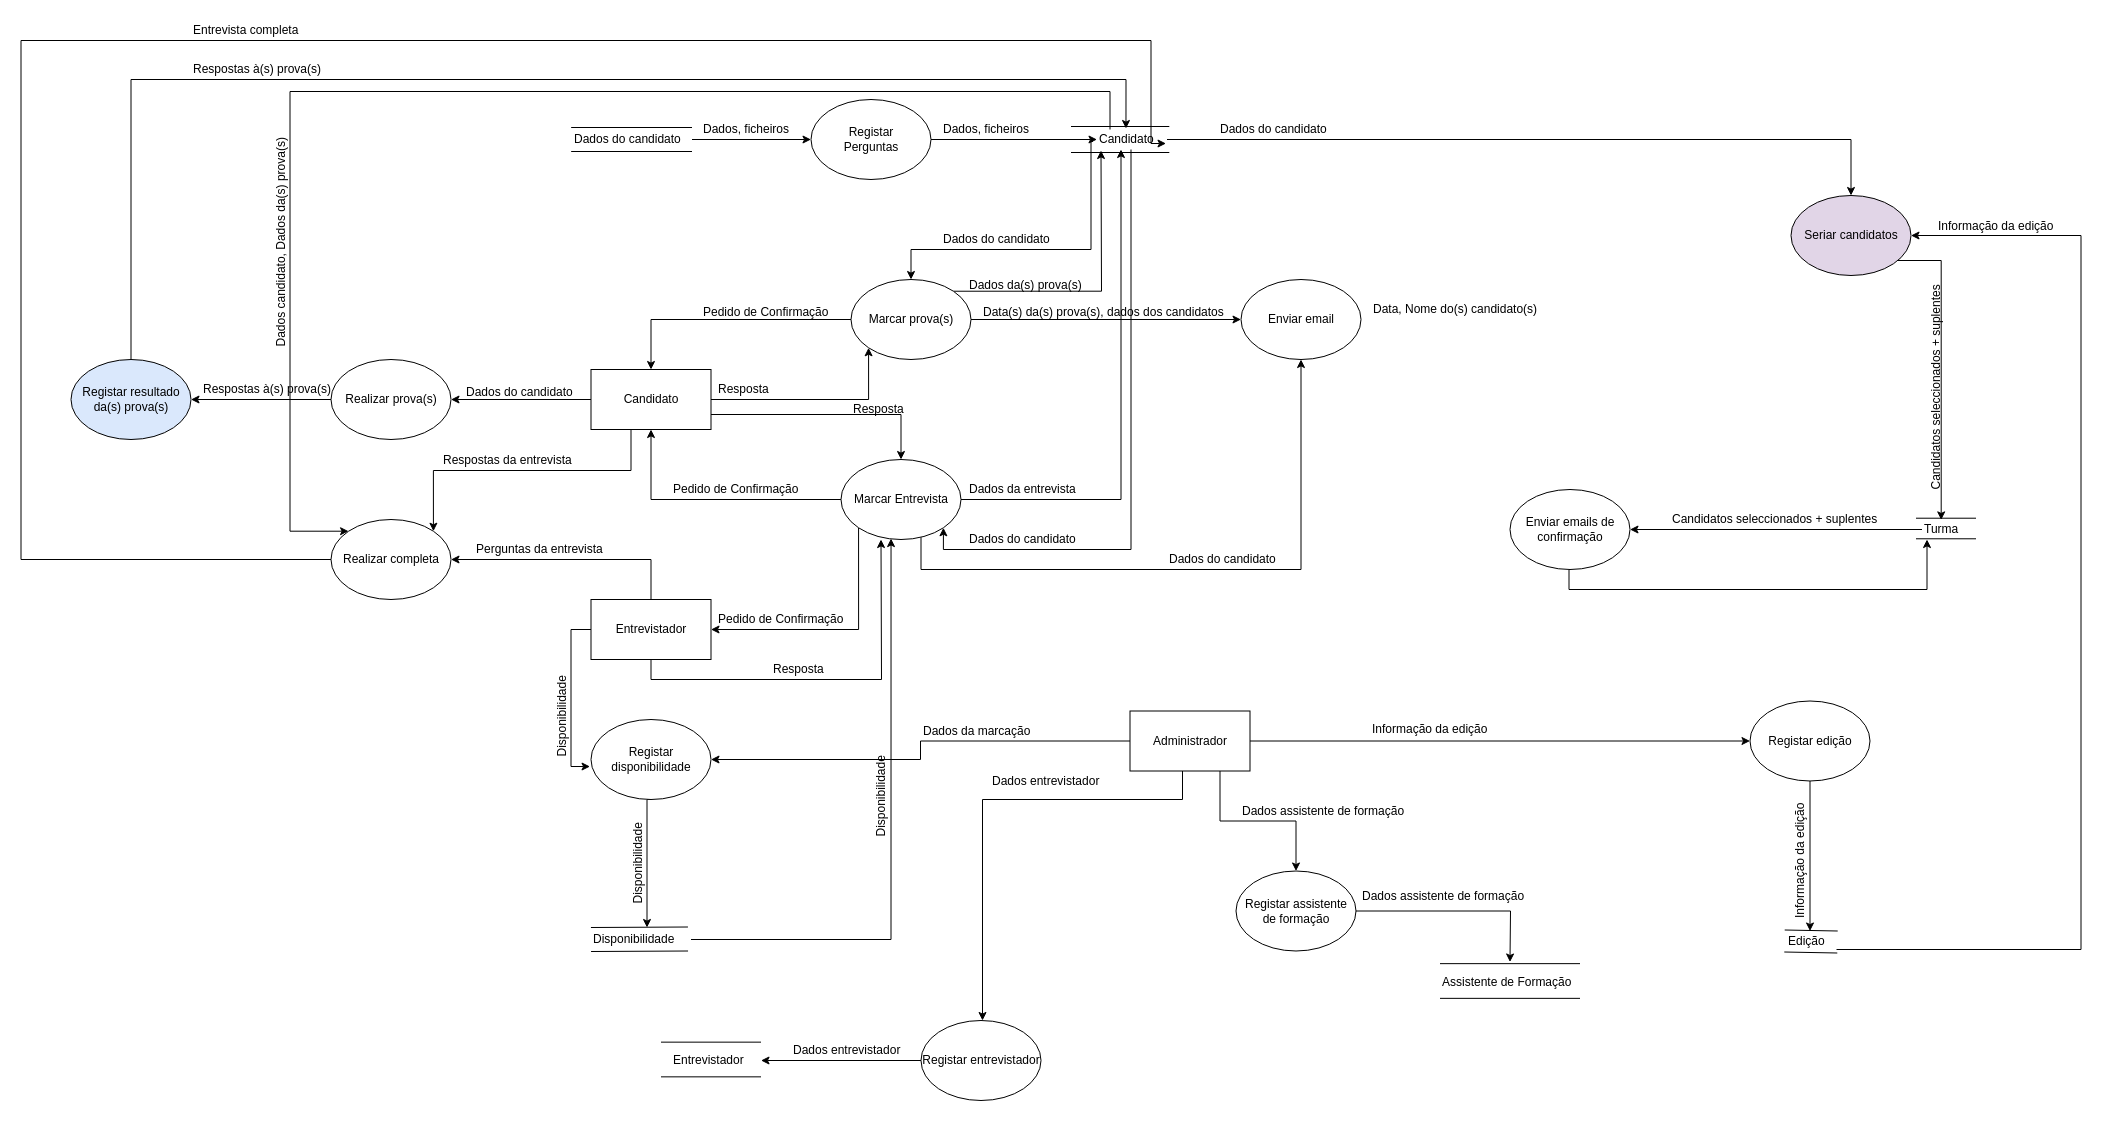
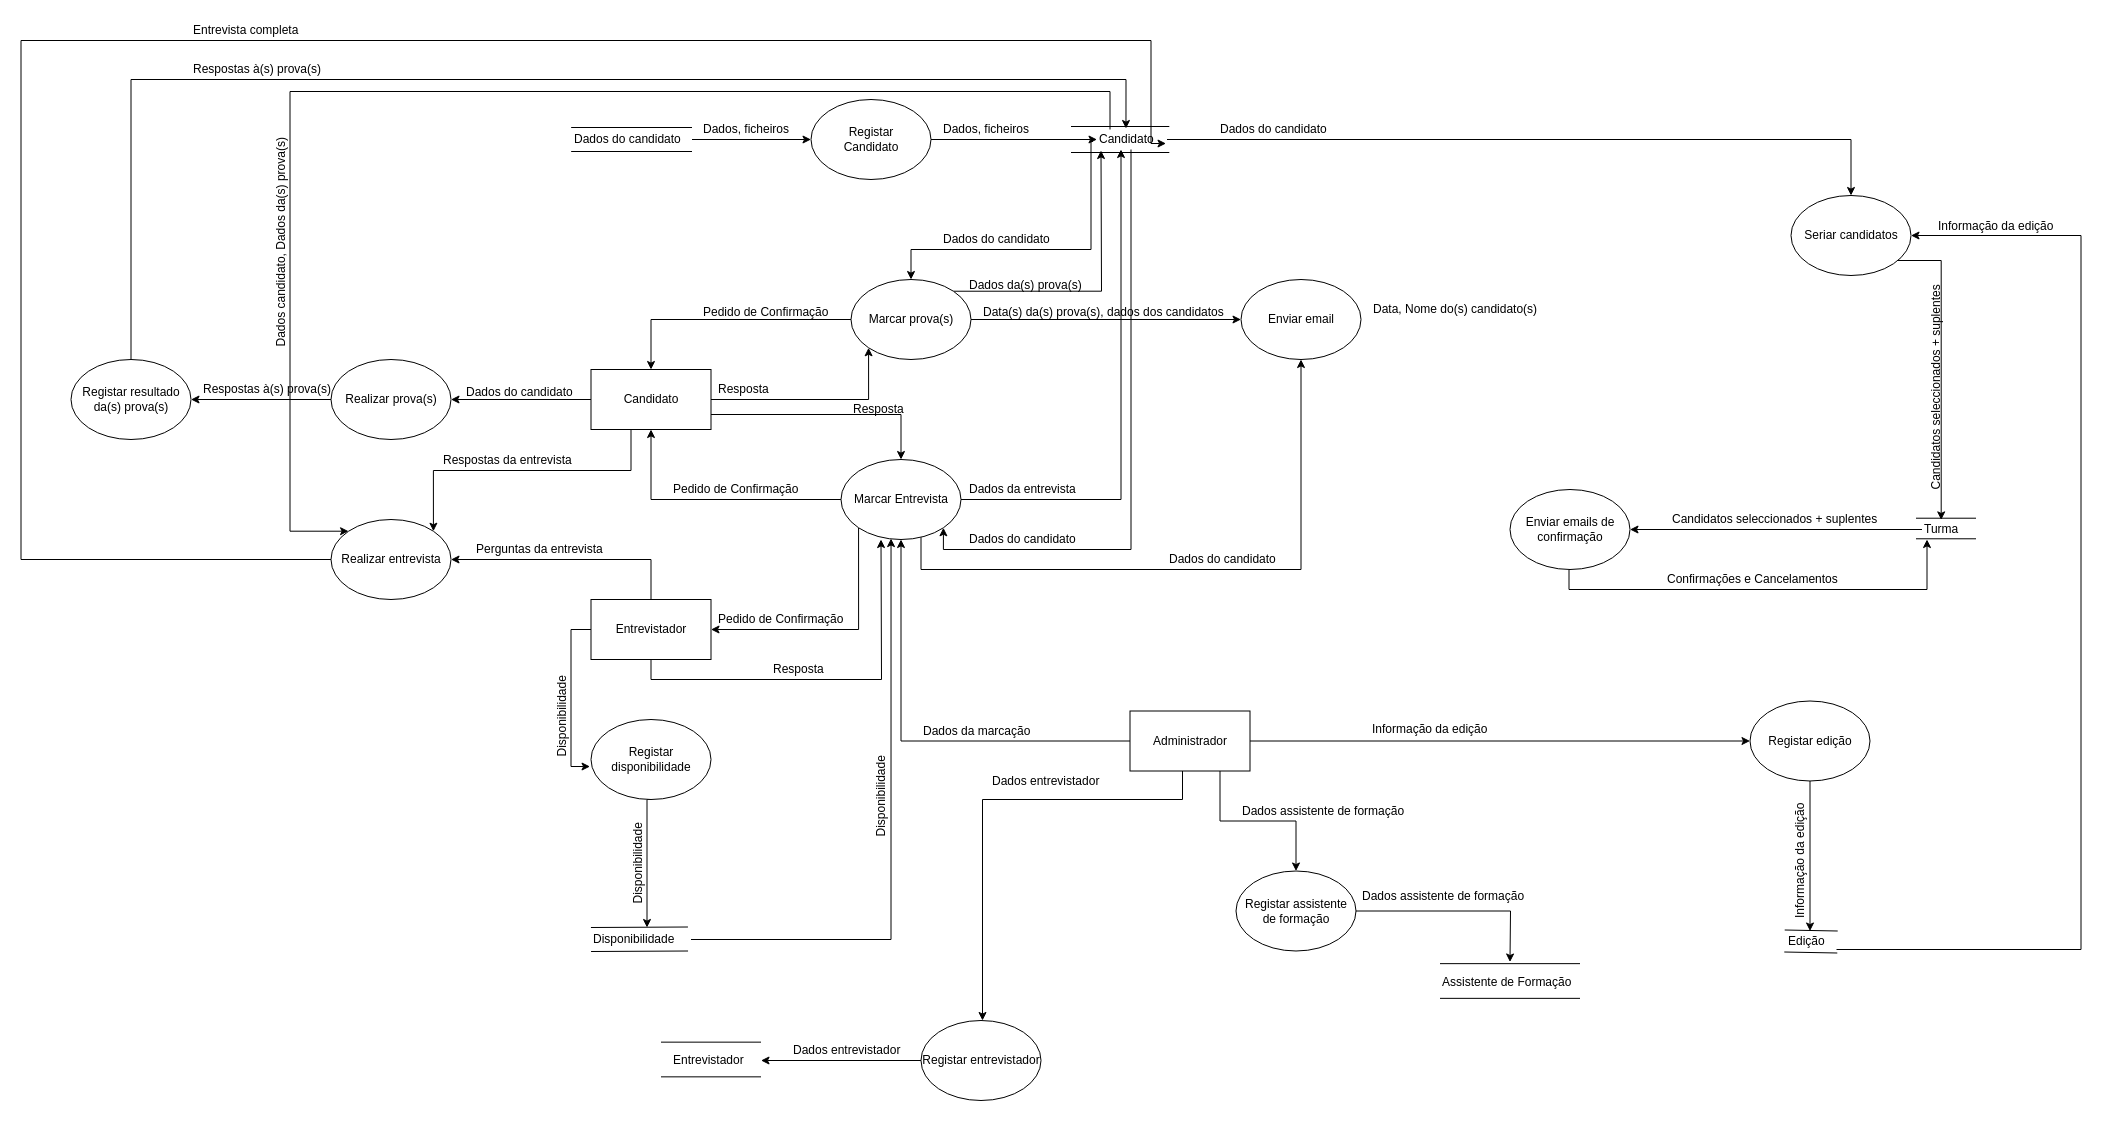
node "Registar Perguntas": label "Registar Perguntas" -> "Registar Candidato"
node "Seriar candidatos": fillcolor #e1d5e7 -> #ffffff
node "Registar resultado da(s) prova(s)": fillcolor #dae8fc -> #ffffff
node "Realizar completa": label "Realizar completa" -> "Realizar entrevista"
node "Confirmações e Cancelamentos": added
edge "Administrador" -> "Registar disponibilidade": now "Administrador" -> "Marcar Entrevista"
